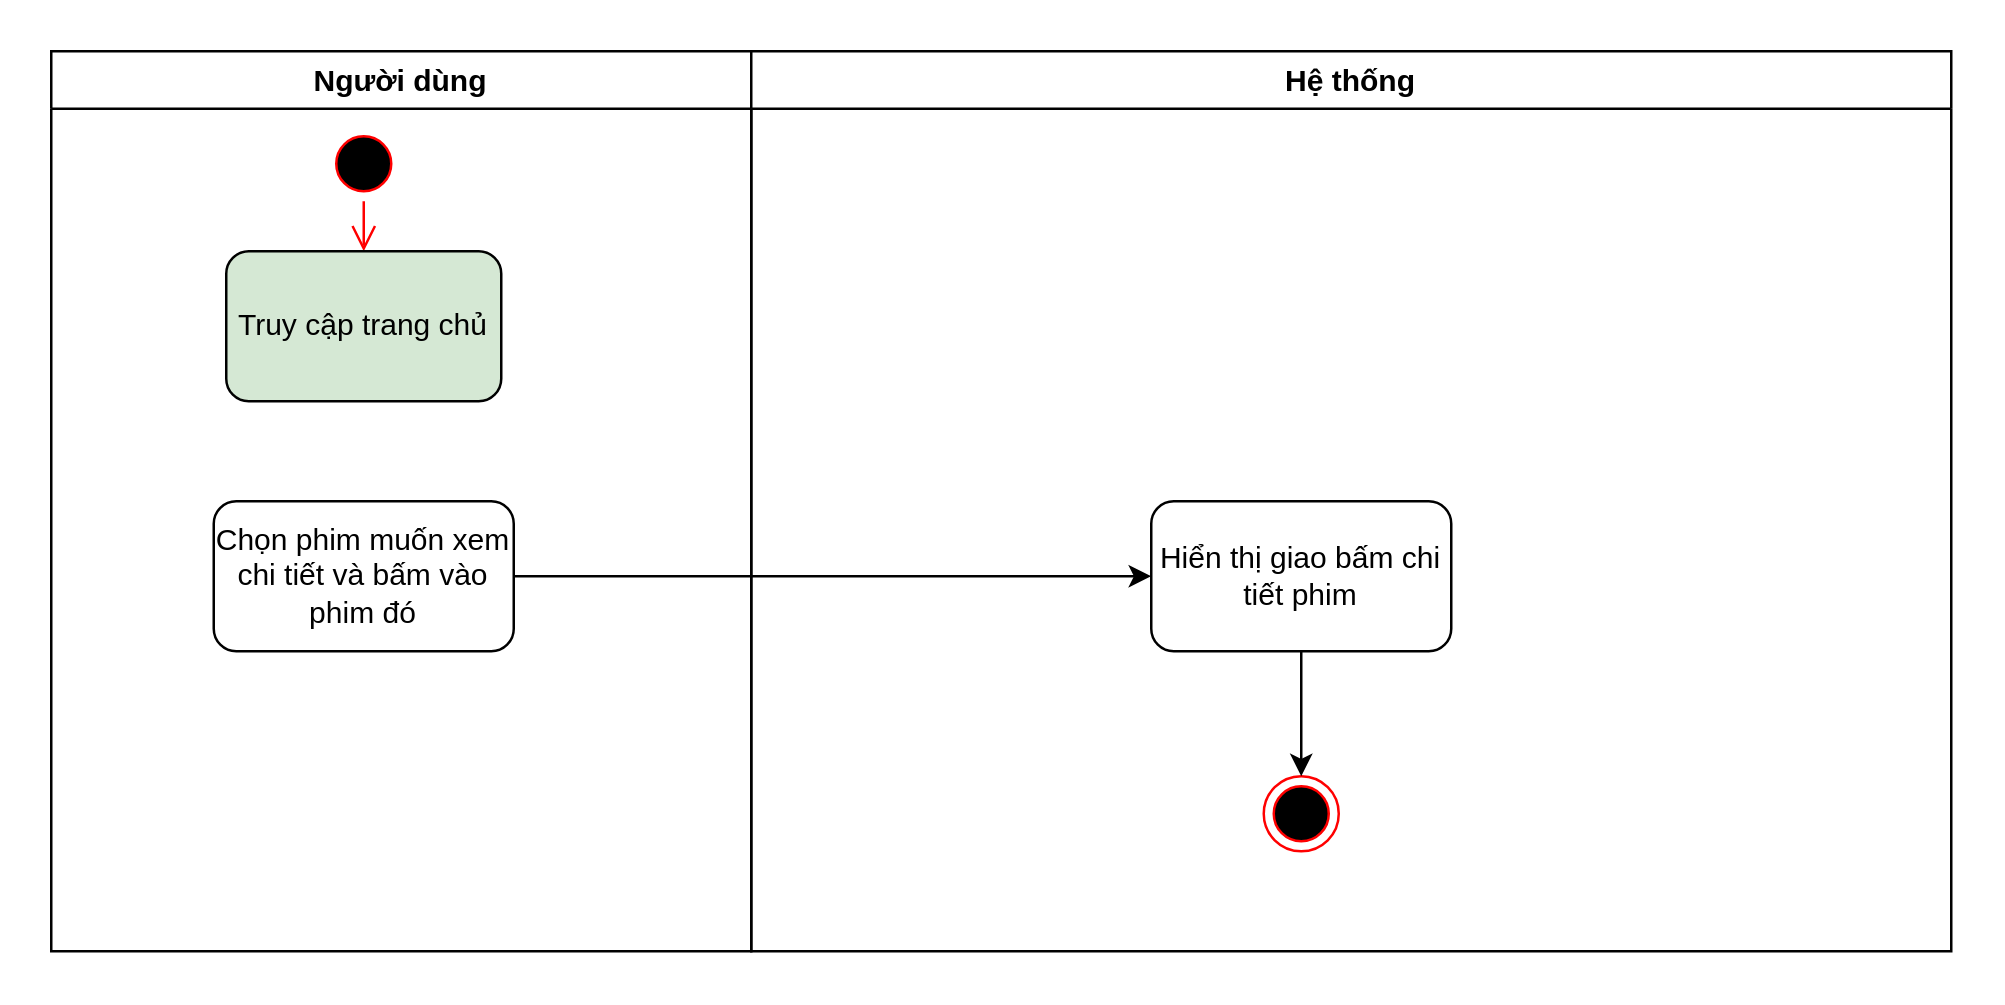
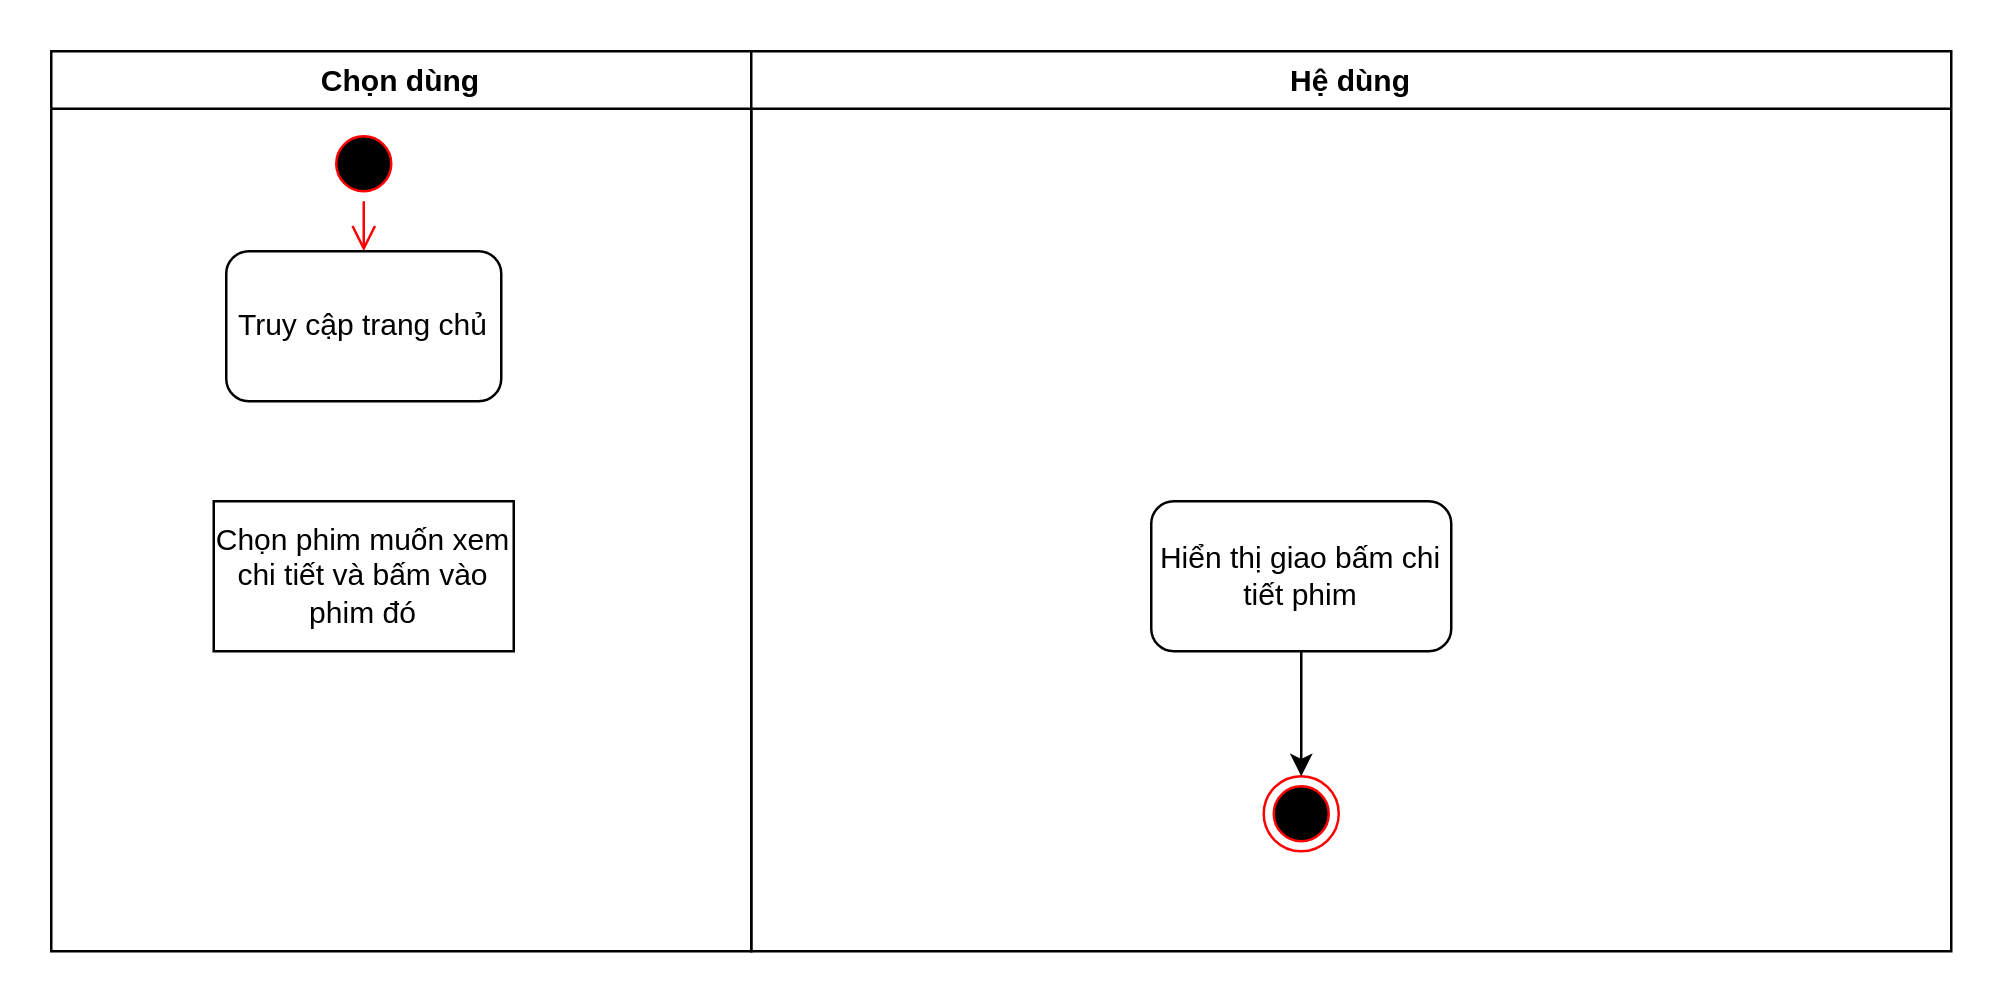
node "Người dùng": label "Người dùng" -> "Chọn dùng"
node "Hệ thống": label "Hệ thống" -> "Hệ dùng"
node "Truy cập trang chủ": fillcolor #d5e8d4 -> #ffffff
node "Chọn phim muốn xem chi tiết và bấm vào phim đó": shape rounded rectangle -> rectangle
edge "Chọn phim muốn xem chi tiết và bấm vào phim đó" -> "Hiển thị giao bấm chi tiết phim": removed
